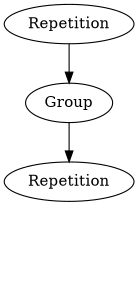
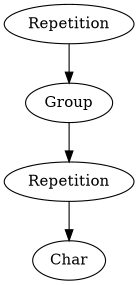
node "Char": added
